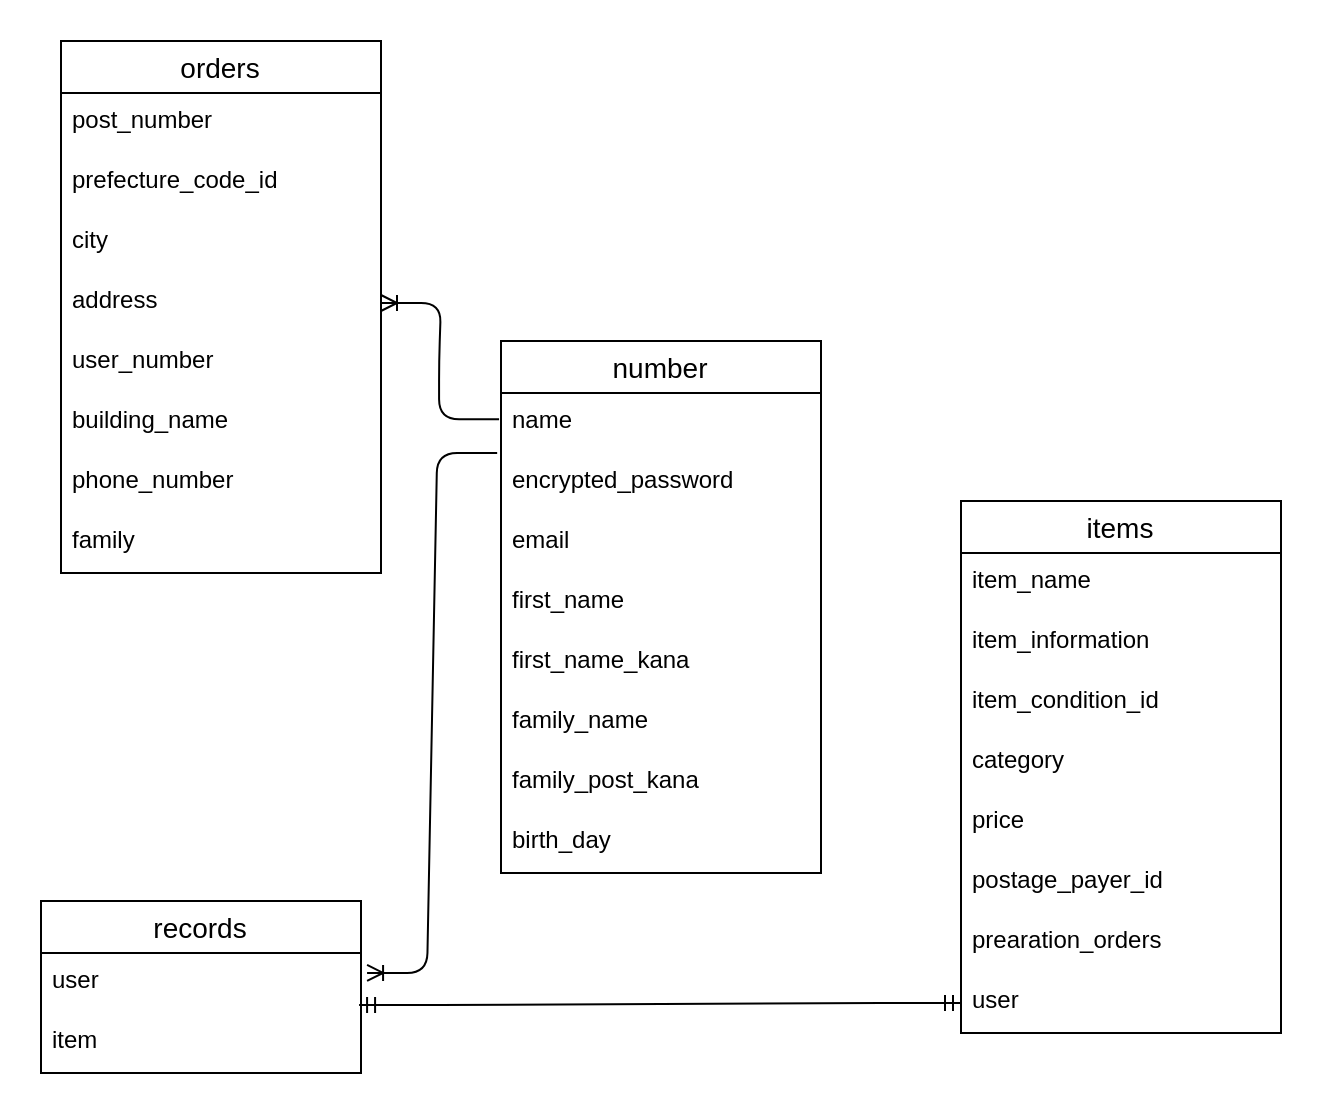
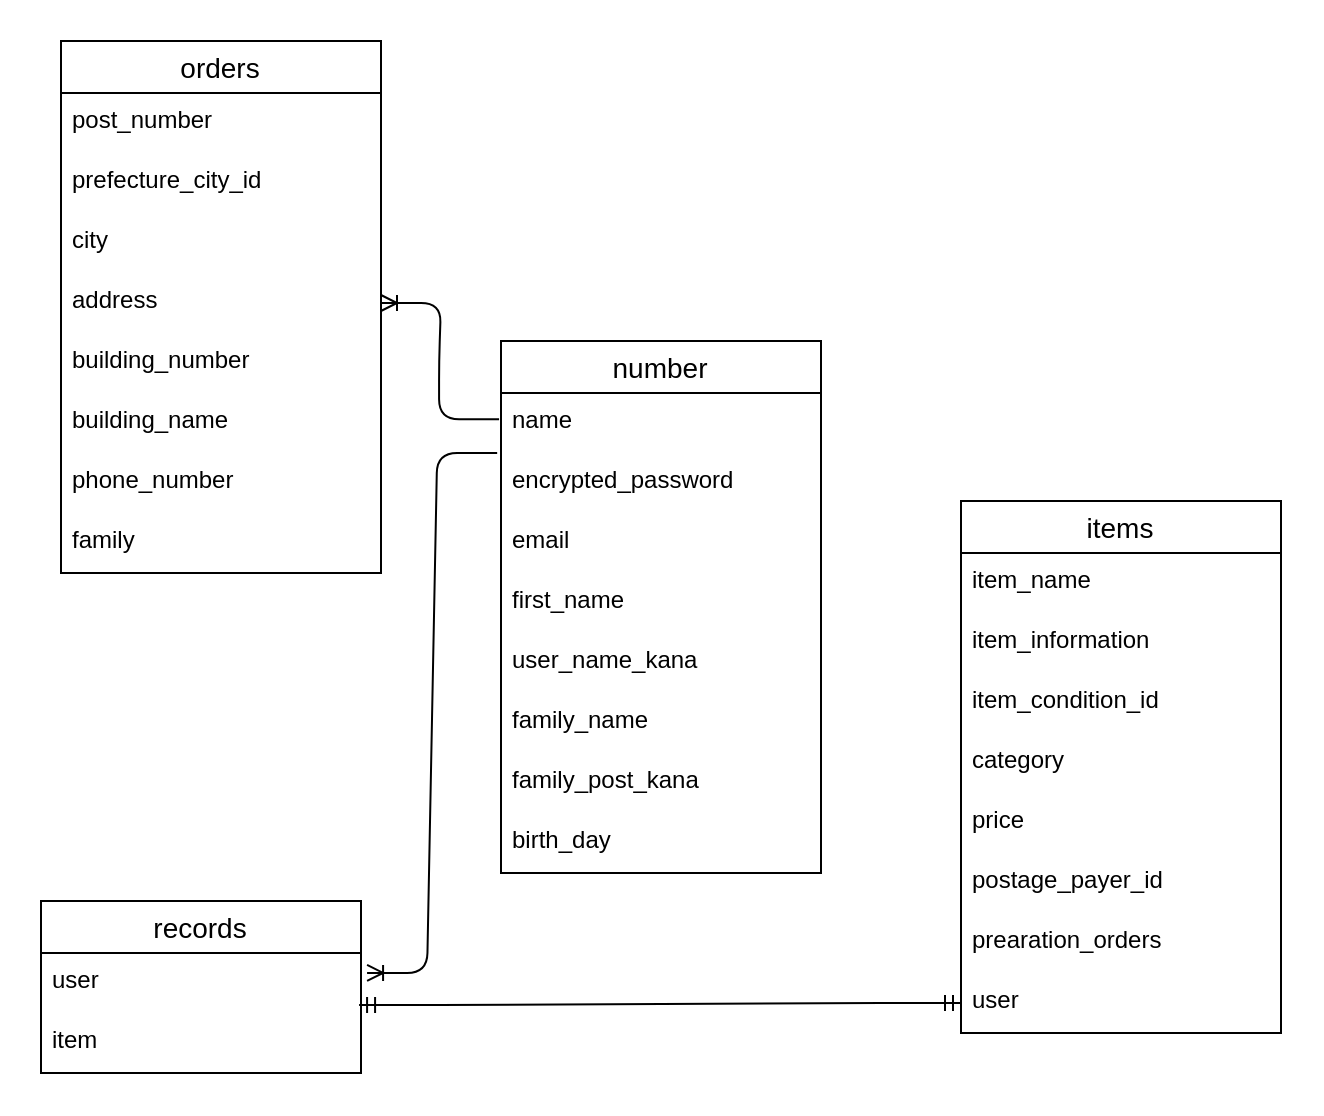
node "prefecture_code_id": label "prefecture_code_id" -> "prefecture_city_id"
node "user_number": label "user_number" -> "building_number"
node "first_name_kana": label "first_name_kana" -> "user_name_kana"
